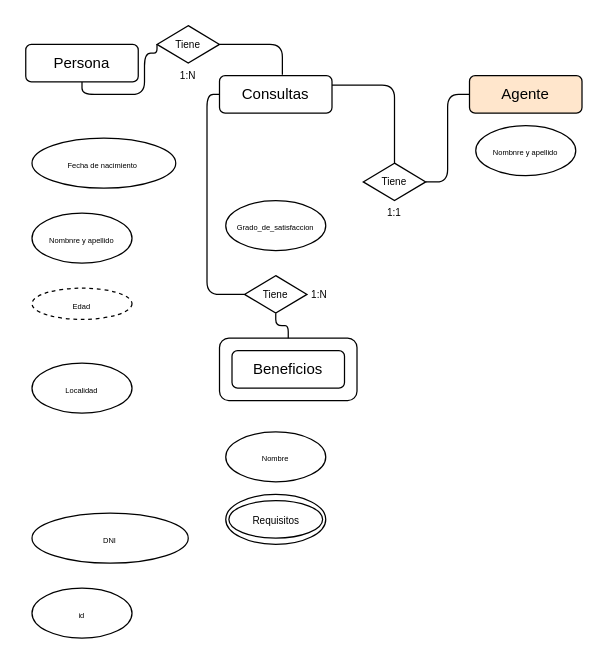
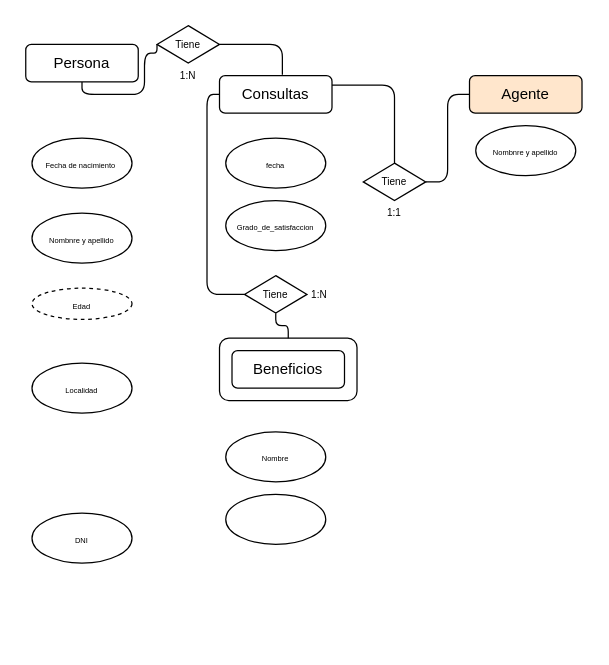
node "Fecha de nacimiento": size 144x50 -> 100x50
node "fecha": added
node "Requisitos": removed
node "DNI": size 156x50 -> 100x50
node "id": removed
